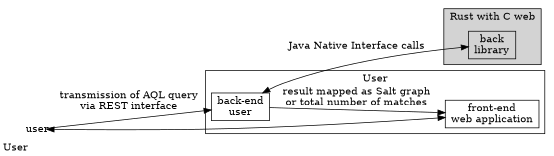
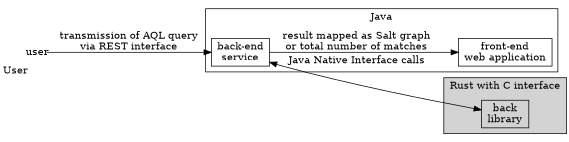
cluster "Rust with C web": label "Rust with C web" -> "Rust with C interface"
cluster "User": label "User" -> "Java"
node "back-end user": label "back-end user" -> "back-end service"
edge "front-end web application" -- "user User": removed
